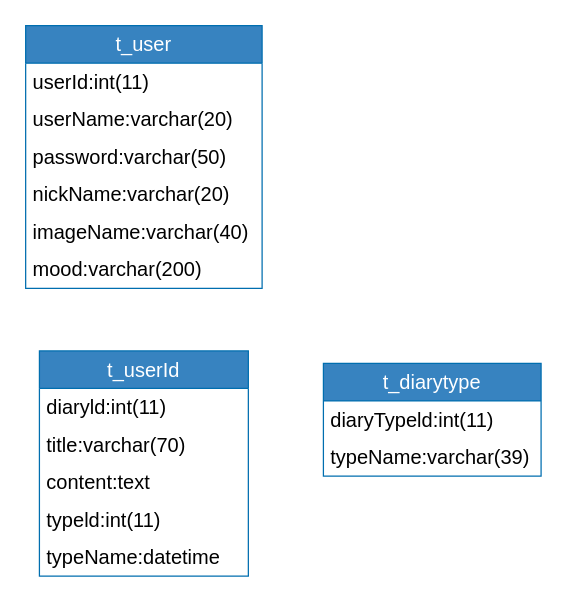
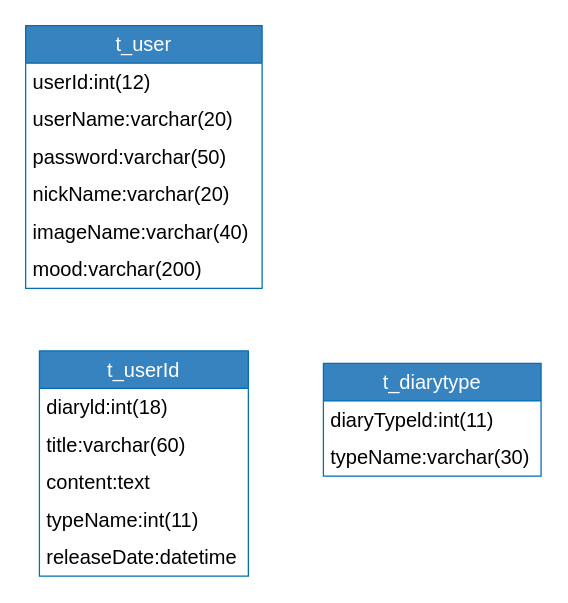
node "userId:int(11)": label "userId:int(11)" -> "userId:int(12)"
node "diaryld:int(11)": label "diaryld:int(11)" -> "diaryld:int(18)"
node "title:varchar(70)": label "title:varchar(70)" -> "title:varchar(60)"
node "typeName:varchar(39)": label "typeName:varchar(39)" -> "typeName:varchar(30)"
node "typeld:int(11)": label "typeld:int(11)" -> "typeName:int(11)"
node "typeName:datetime": label "typeName:datetime" -> "releaseDate:datetime"
